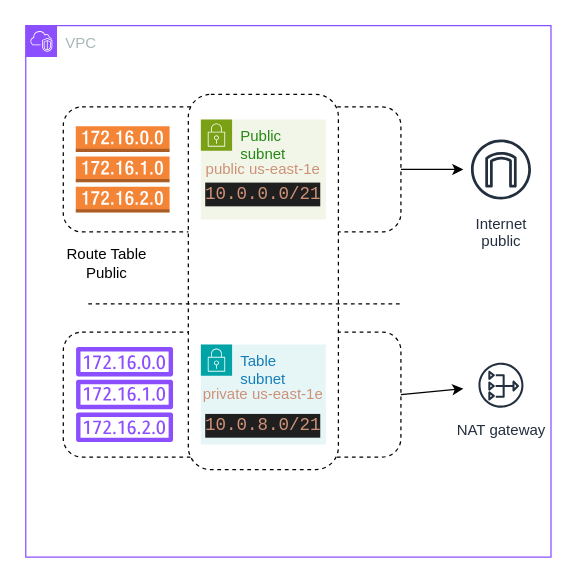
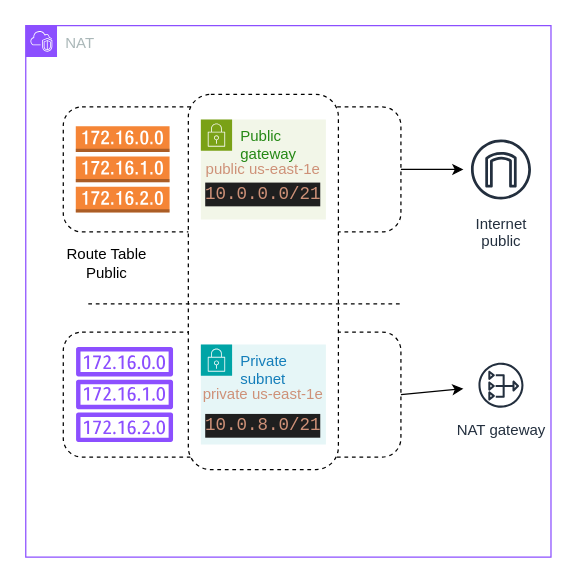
node "VPC": label "VPC" -> "NAT"
node "Public subnet": label "Public subnet" -> "Public gateway"
node "Table subnet": label "Table subnet" -> "Private subnet"
